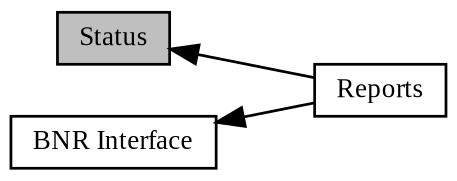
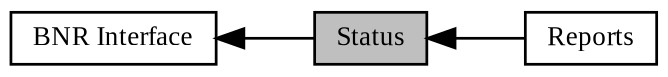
edge "Reports" -> "BNR Interface": now "Status" -> "BNR Interface"
